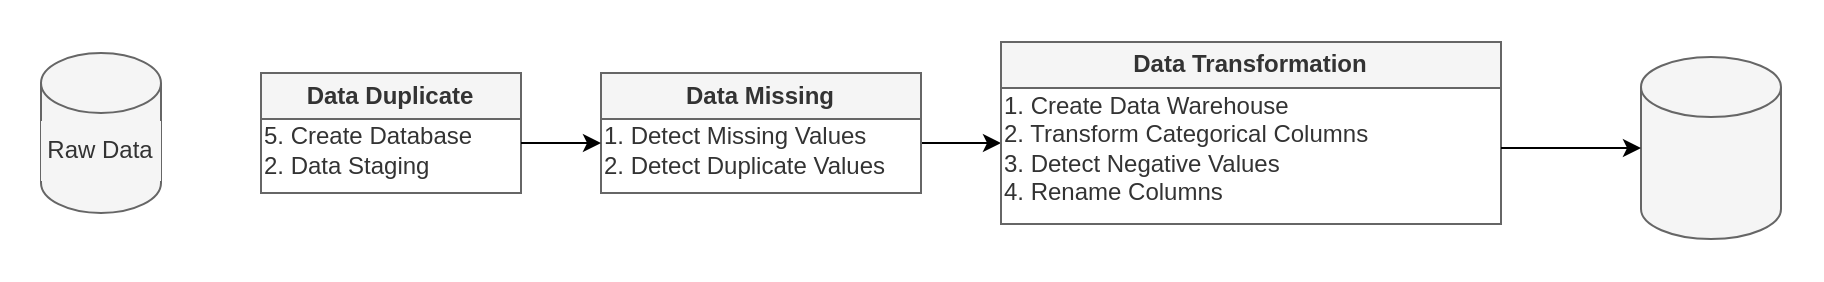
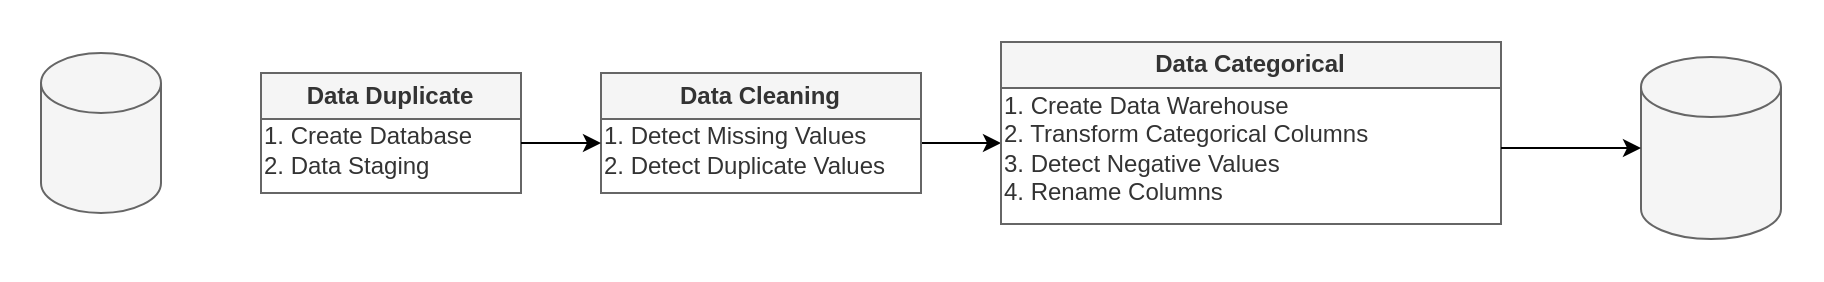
node "Data Transformation": label "Data Transformation" -> "Data Categorical"
node "Data Missing": label "Data Missing" -> "Data Cleaning"
node "Raw Data": removed
node "5. Create Database 2. Data Staging": label "5. Create Database 2. Data Staging" -> "1. Create Database 2. Data Staging"
